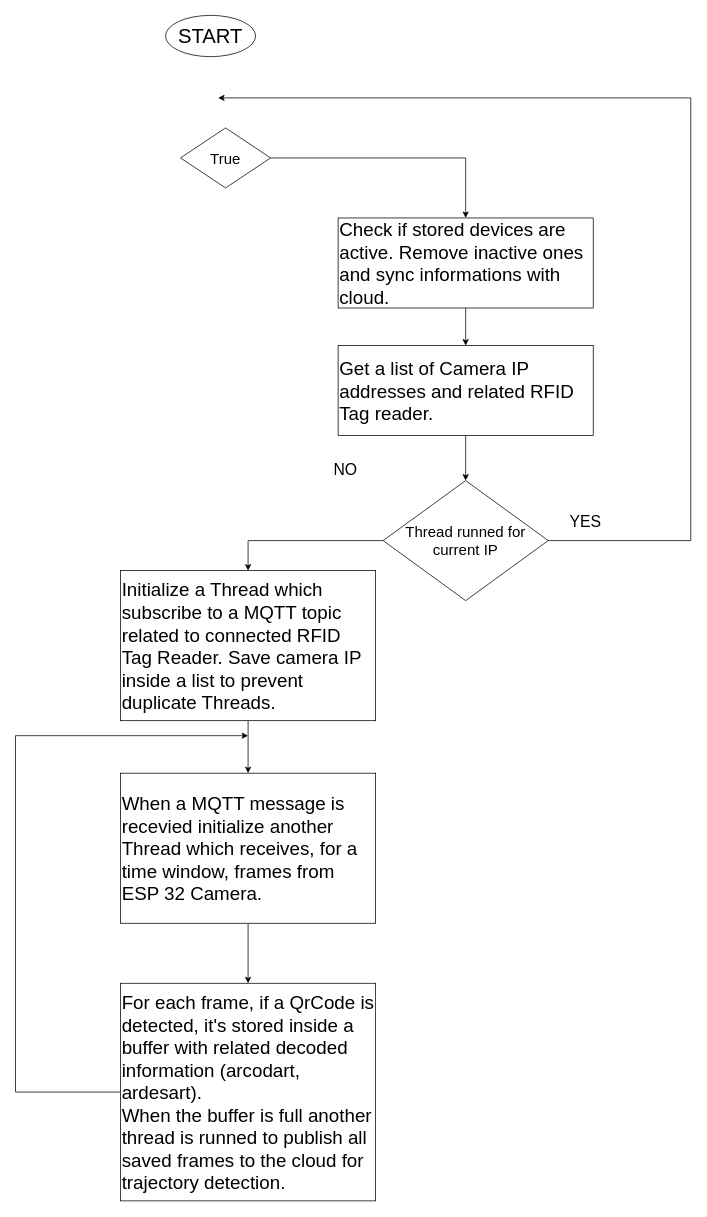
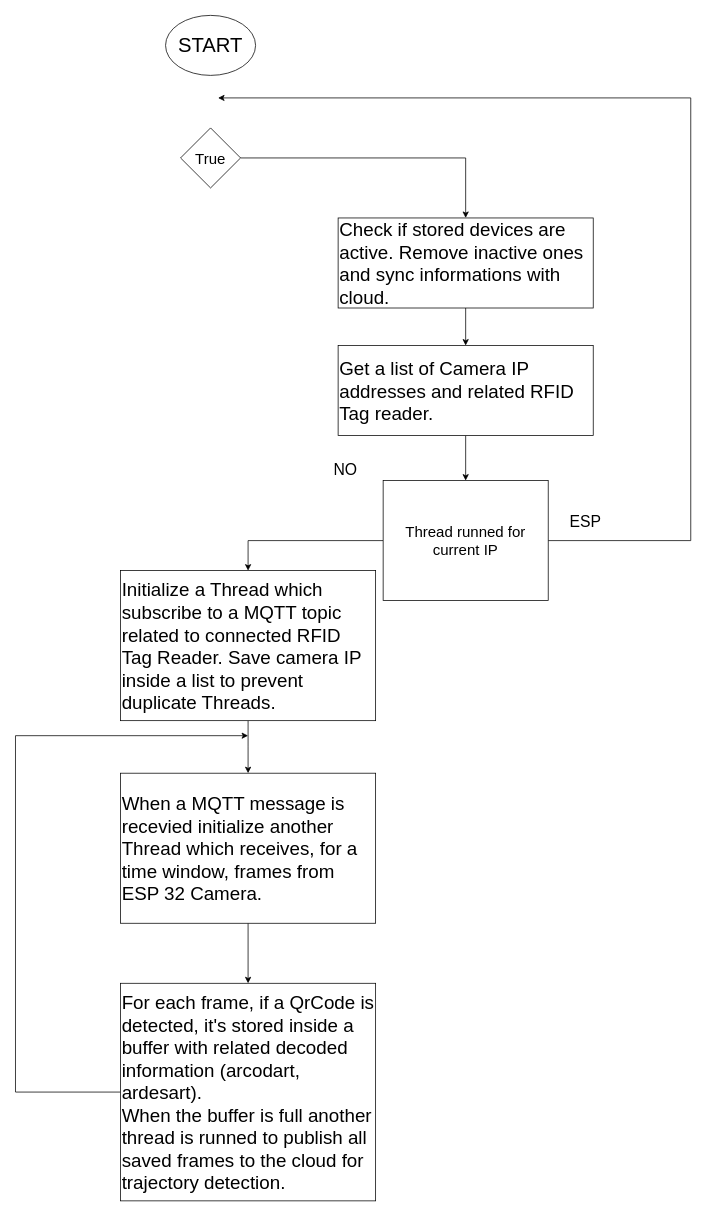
node "START": size 90x41 -> 90x60
node "True": size 90x60 -> 60x60
node "YES": label "YES" -> "ESP"
node "Thread runned for current IP": shape diamond -> rectangle
